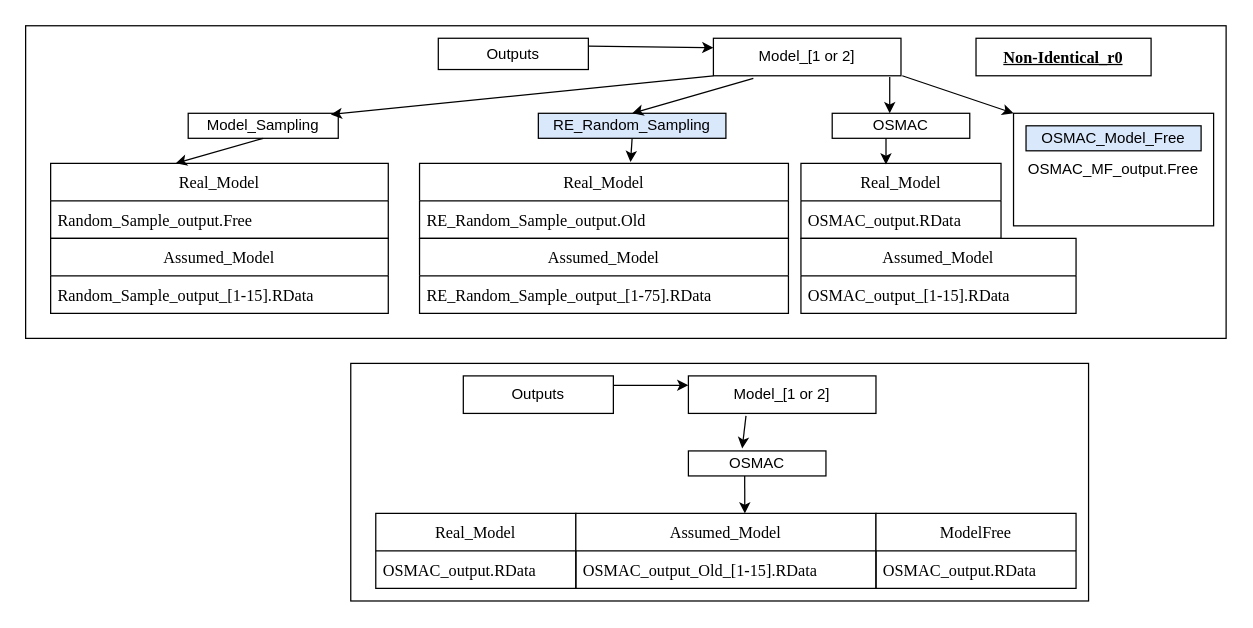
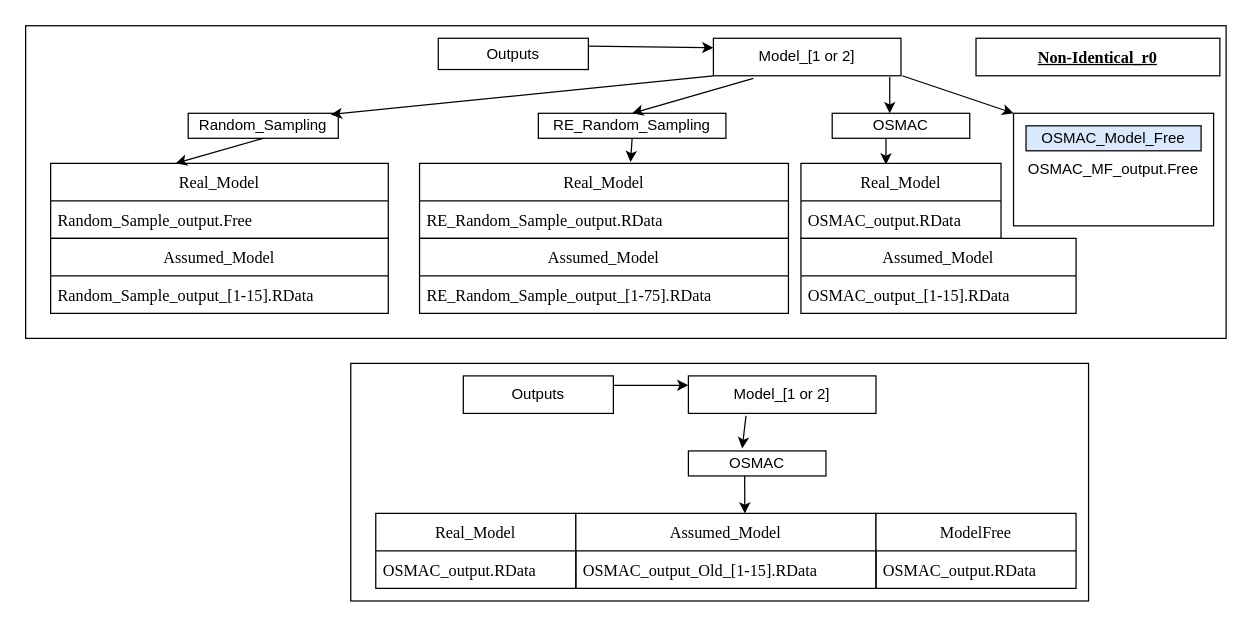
node "Non-Identical_r0": size 175x38 -> 244x38
node "Model_Sampling": label "Model_Sampling" -> "Random_Sampling"
node "RE_Random_Sampling": fillcolor #dae8fc -> #ffffff
node "RE_Random_Sample_output.Old": label "RE_Random_Sample_output.Old" -> "RE_Random_Sample_output.RData"
